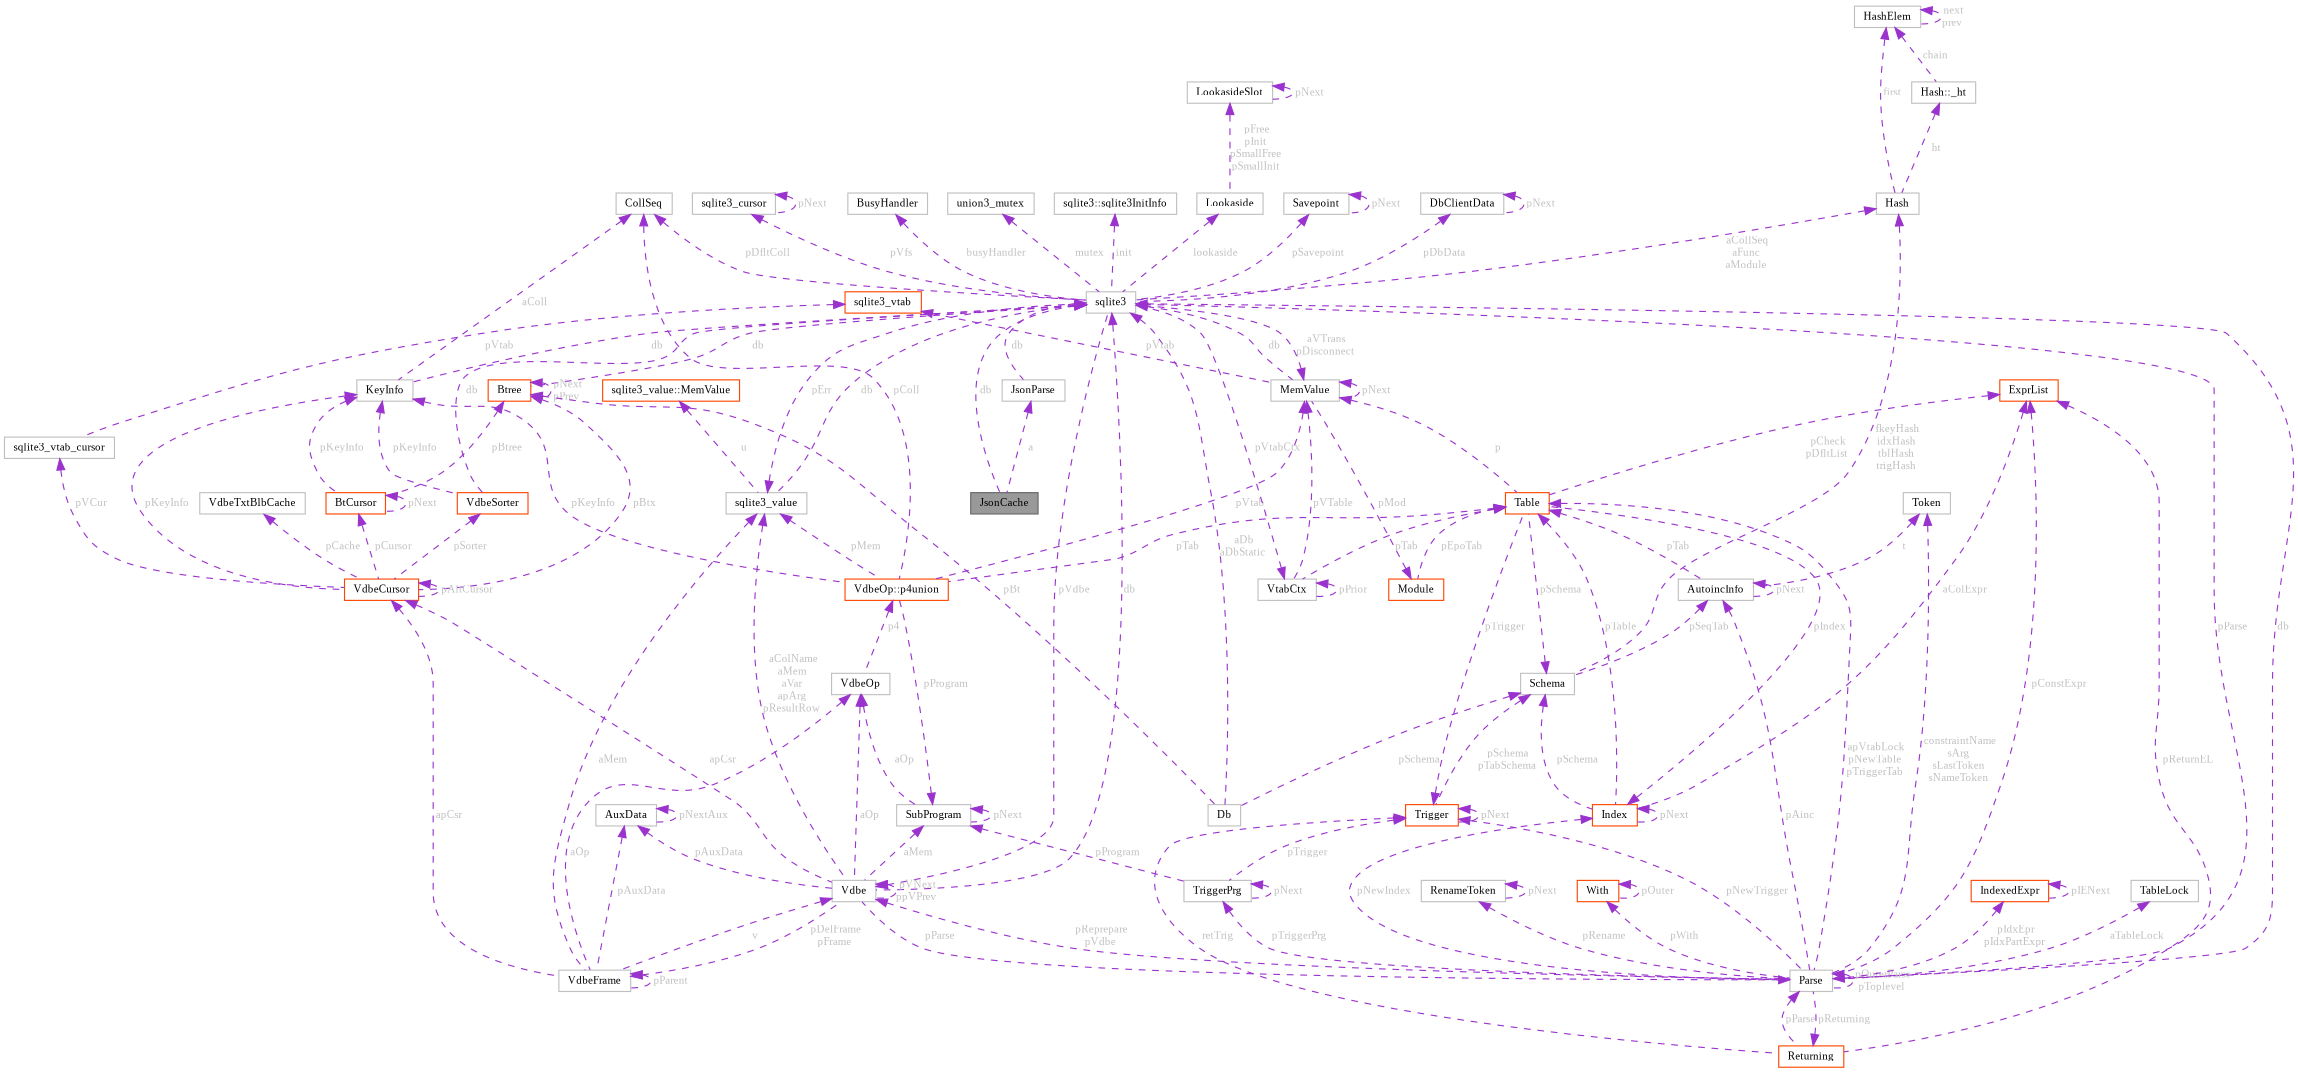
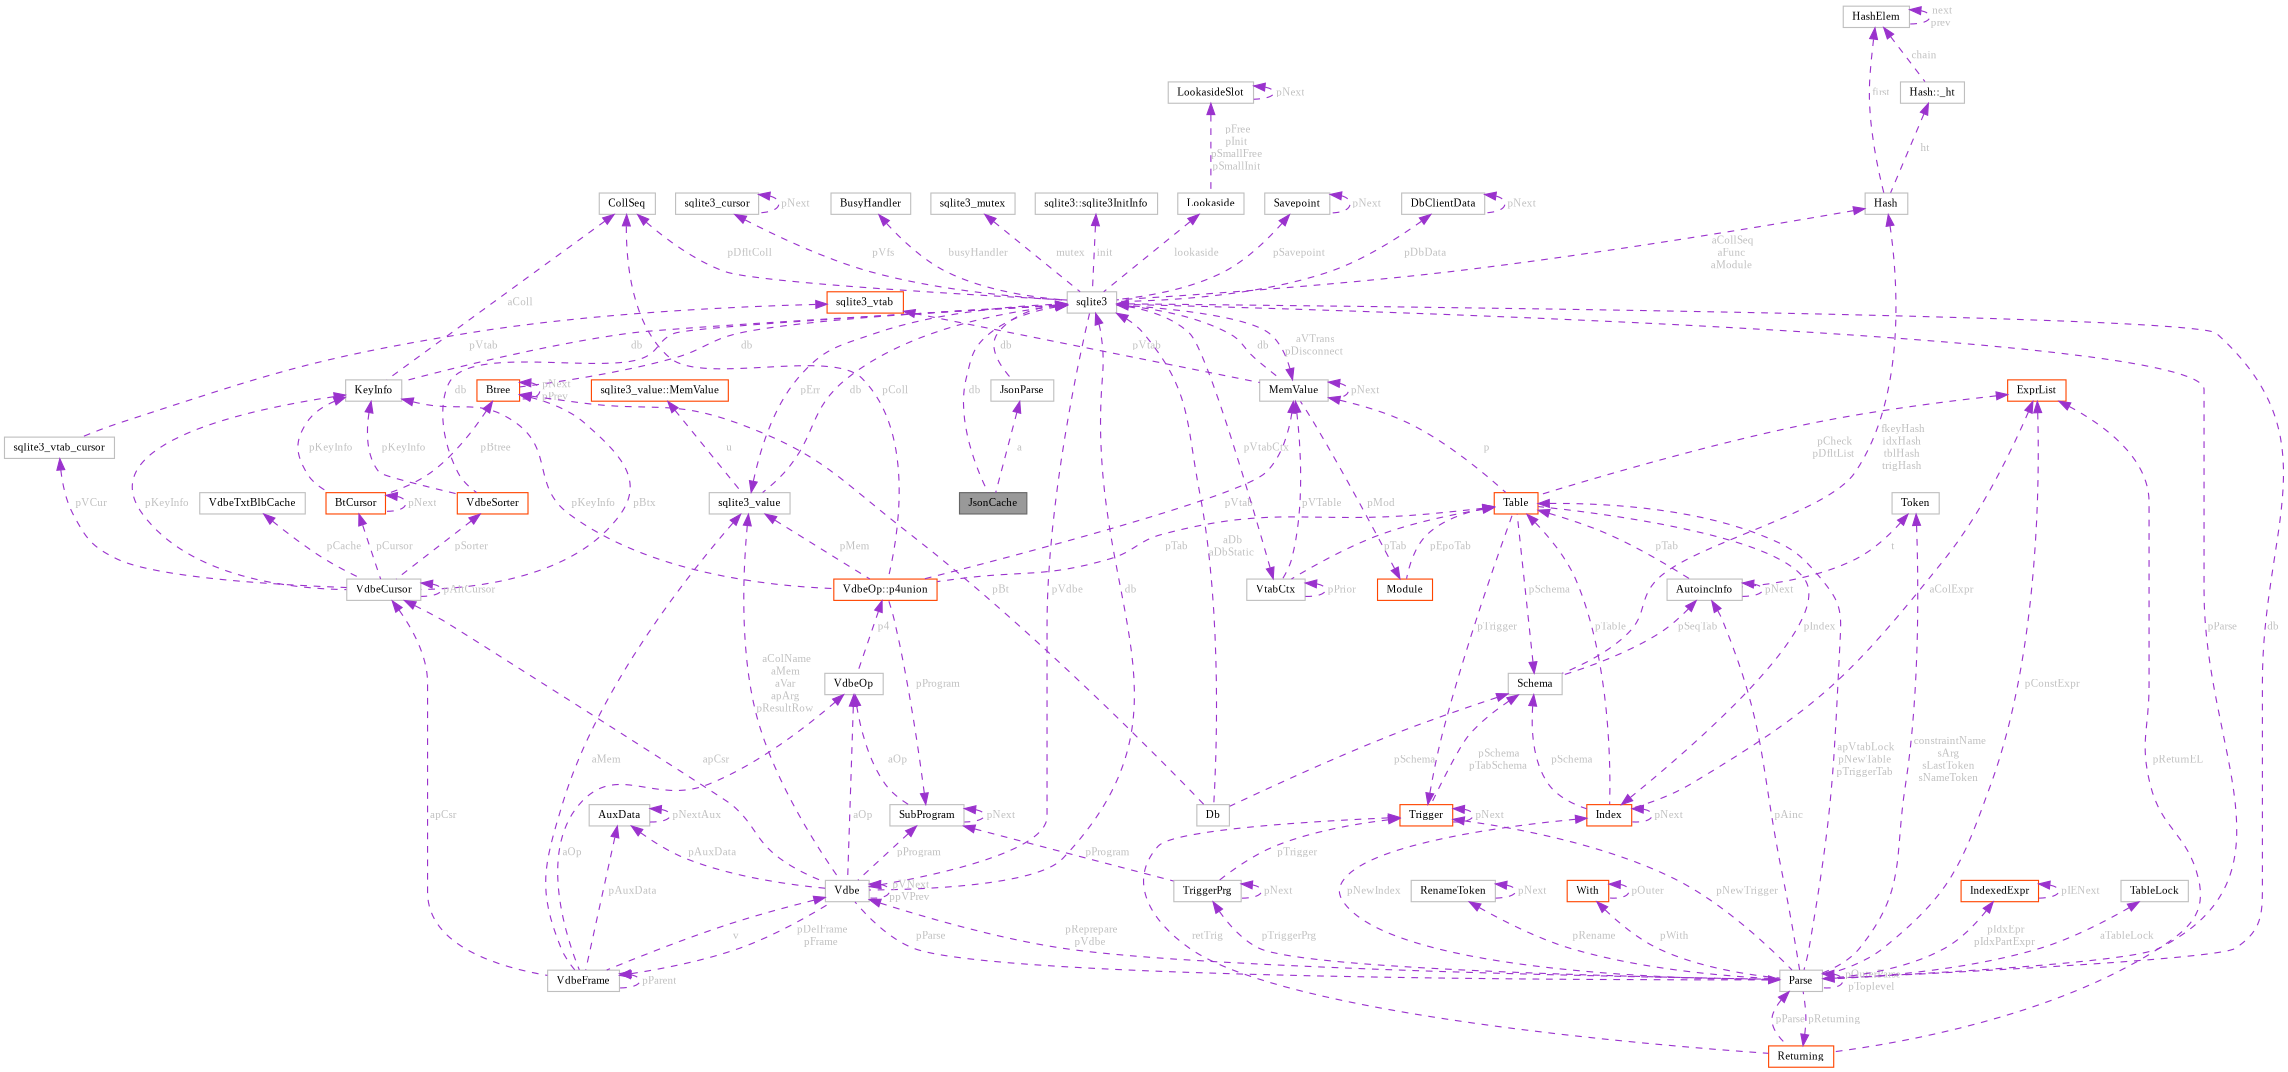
node "union3_mutex": label "union3_mutex" -> "sqlite3_mutex"
node "VdbeCursor": color orangered -> grey75
edge "Vdbe" -> "SubProgram": label " aMem" -> " pProgram"
